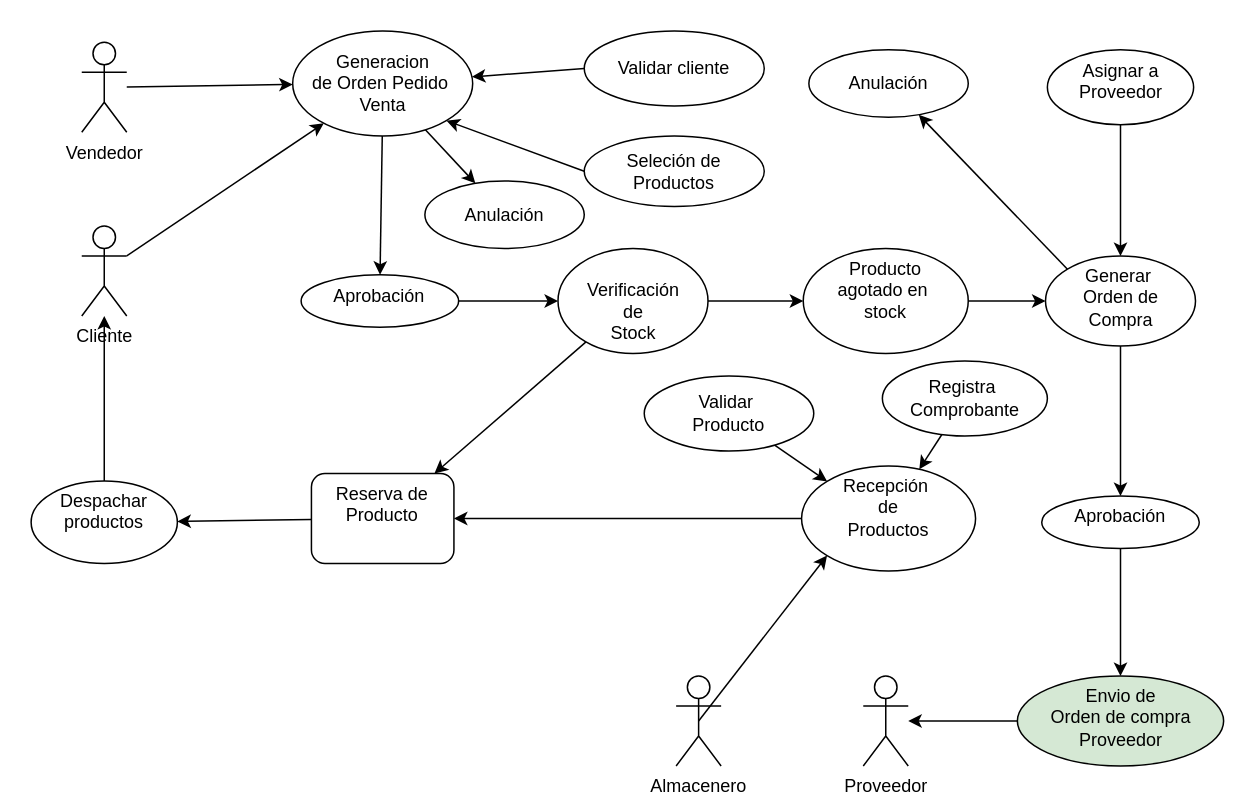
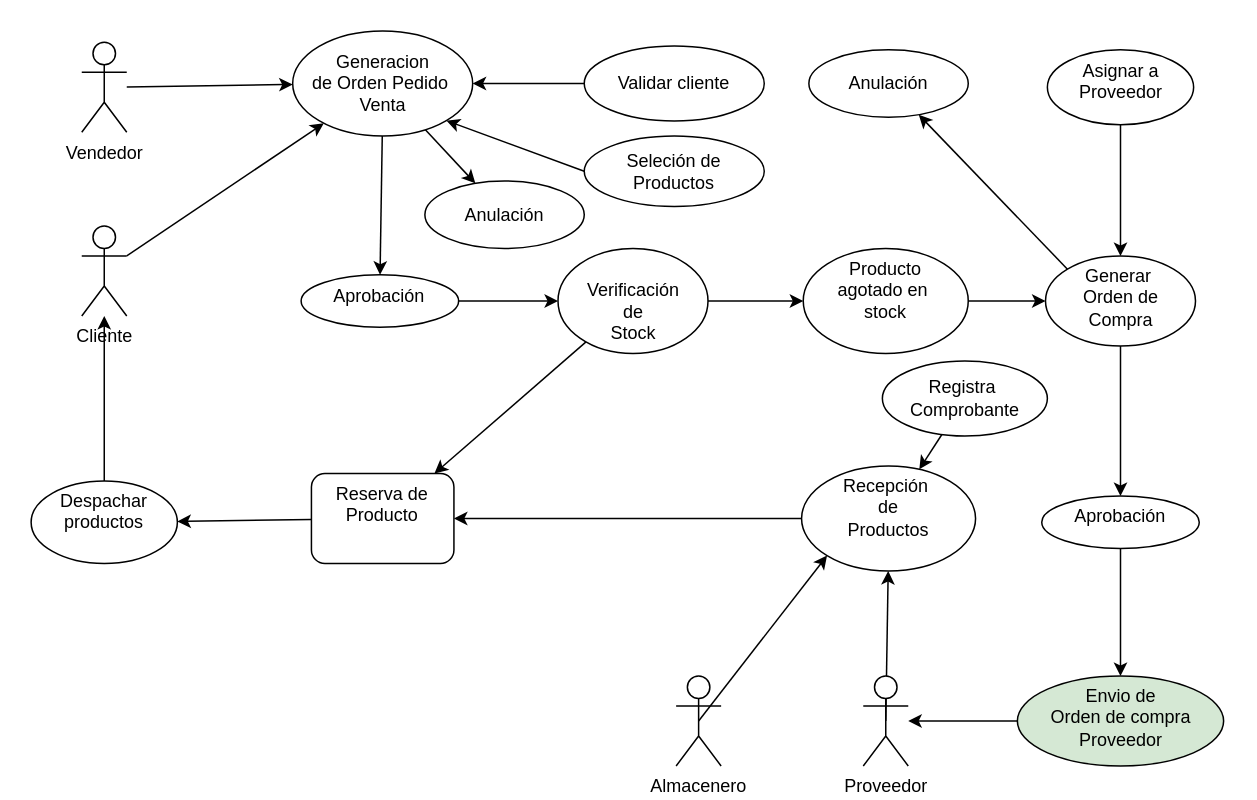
node "Validar cliente": moved (674, 68) -> (674, 83)
node "Validar Producto": removed
edge "Validar Producto" -> "Recepción de Productos": removed
edge "Proveedor" -> "Recepción de Productos": added
